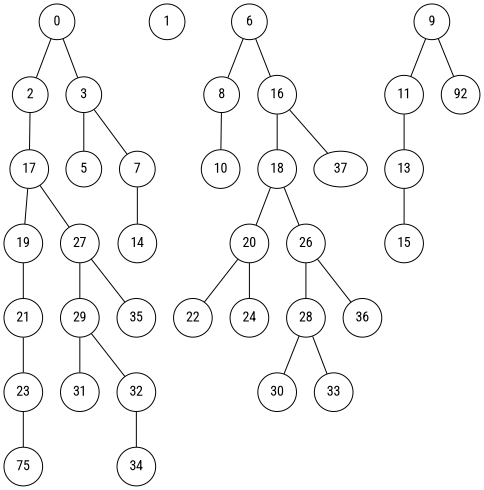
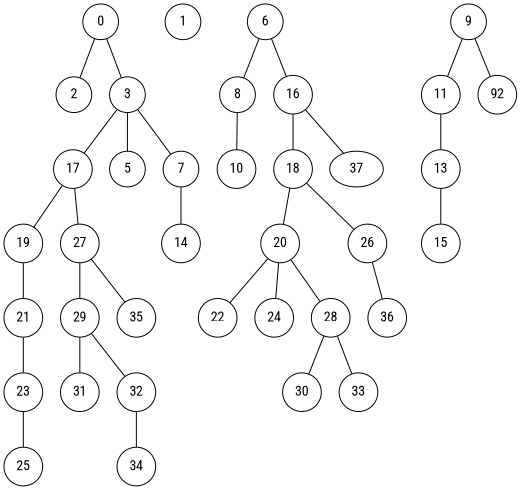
edge "2" -- "17": now "3" -- "17"
edge "26" -- "28": now "20" -- "28"
node "75": label "75" -> "25"
